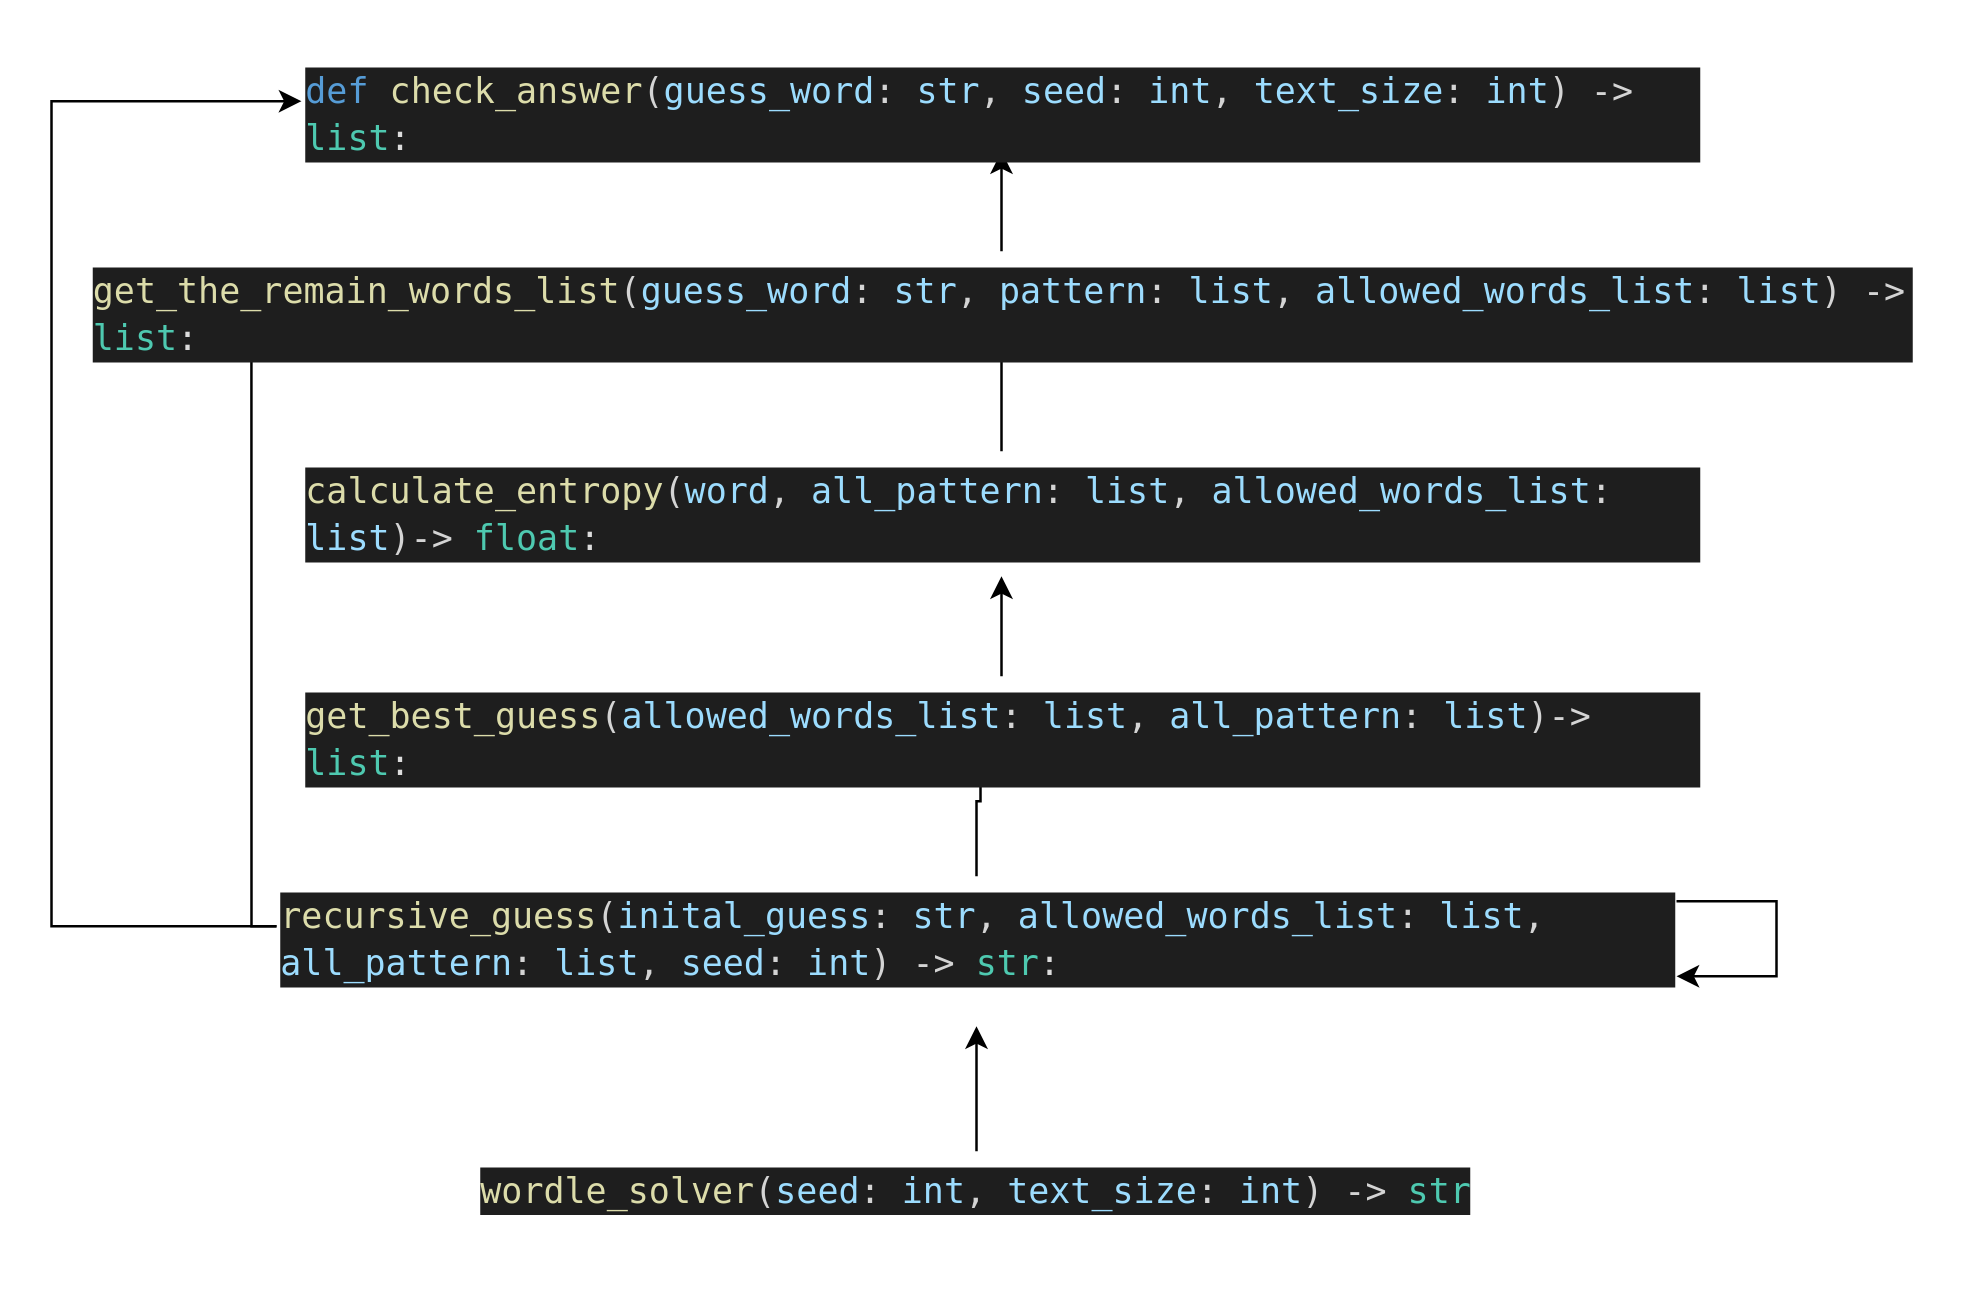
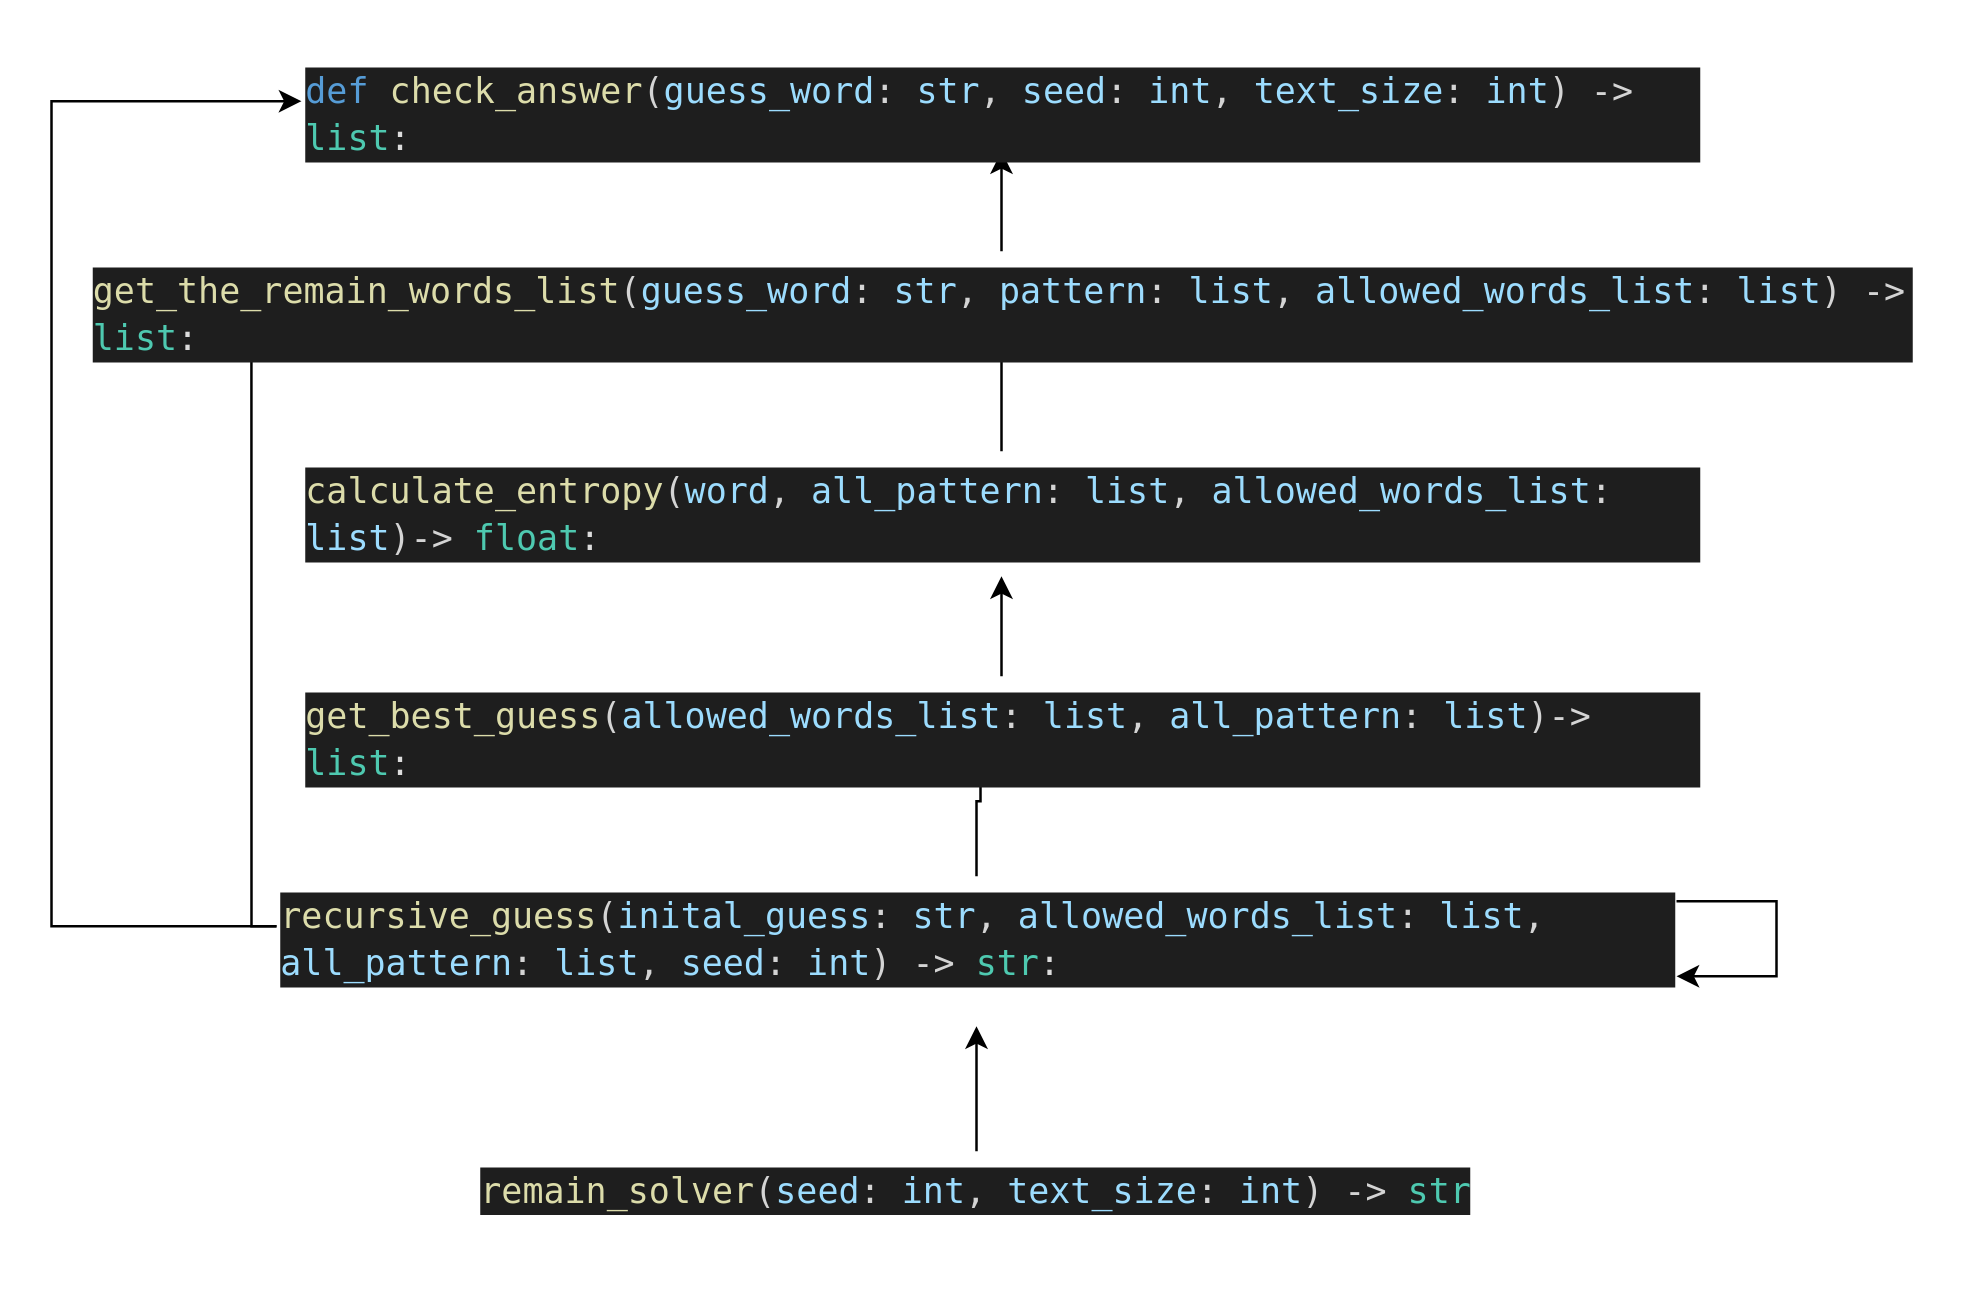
node "wordle_solver(seed: int, text_size: int) -> str": label "wordle_solver(seed: int, text_size: int) -> str" -> "remain_solver(seed: int, text_size: int) -> str"
